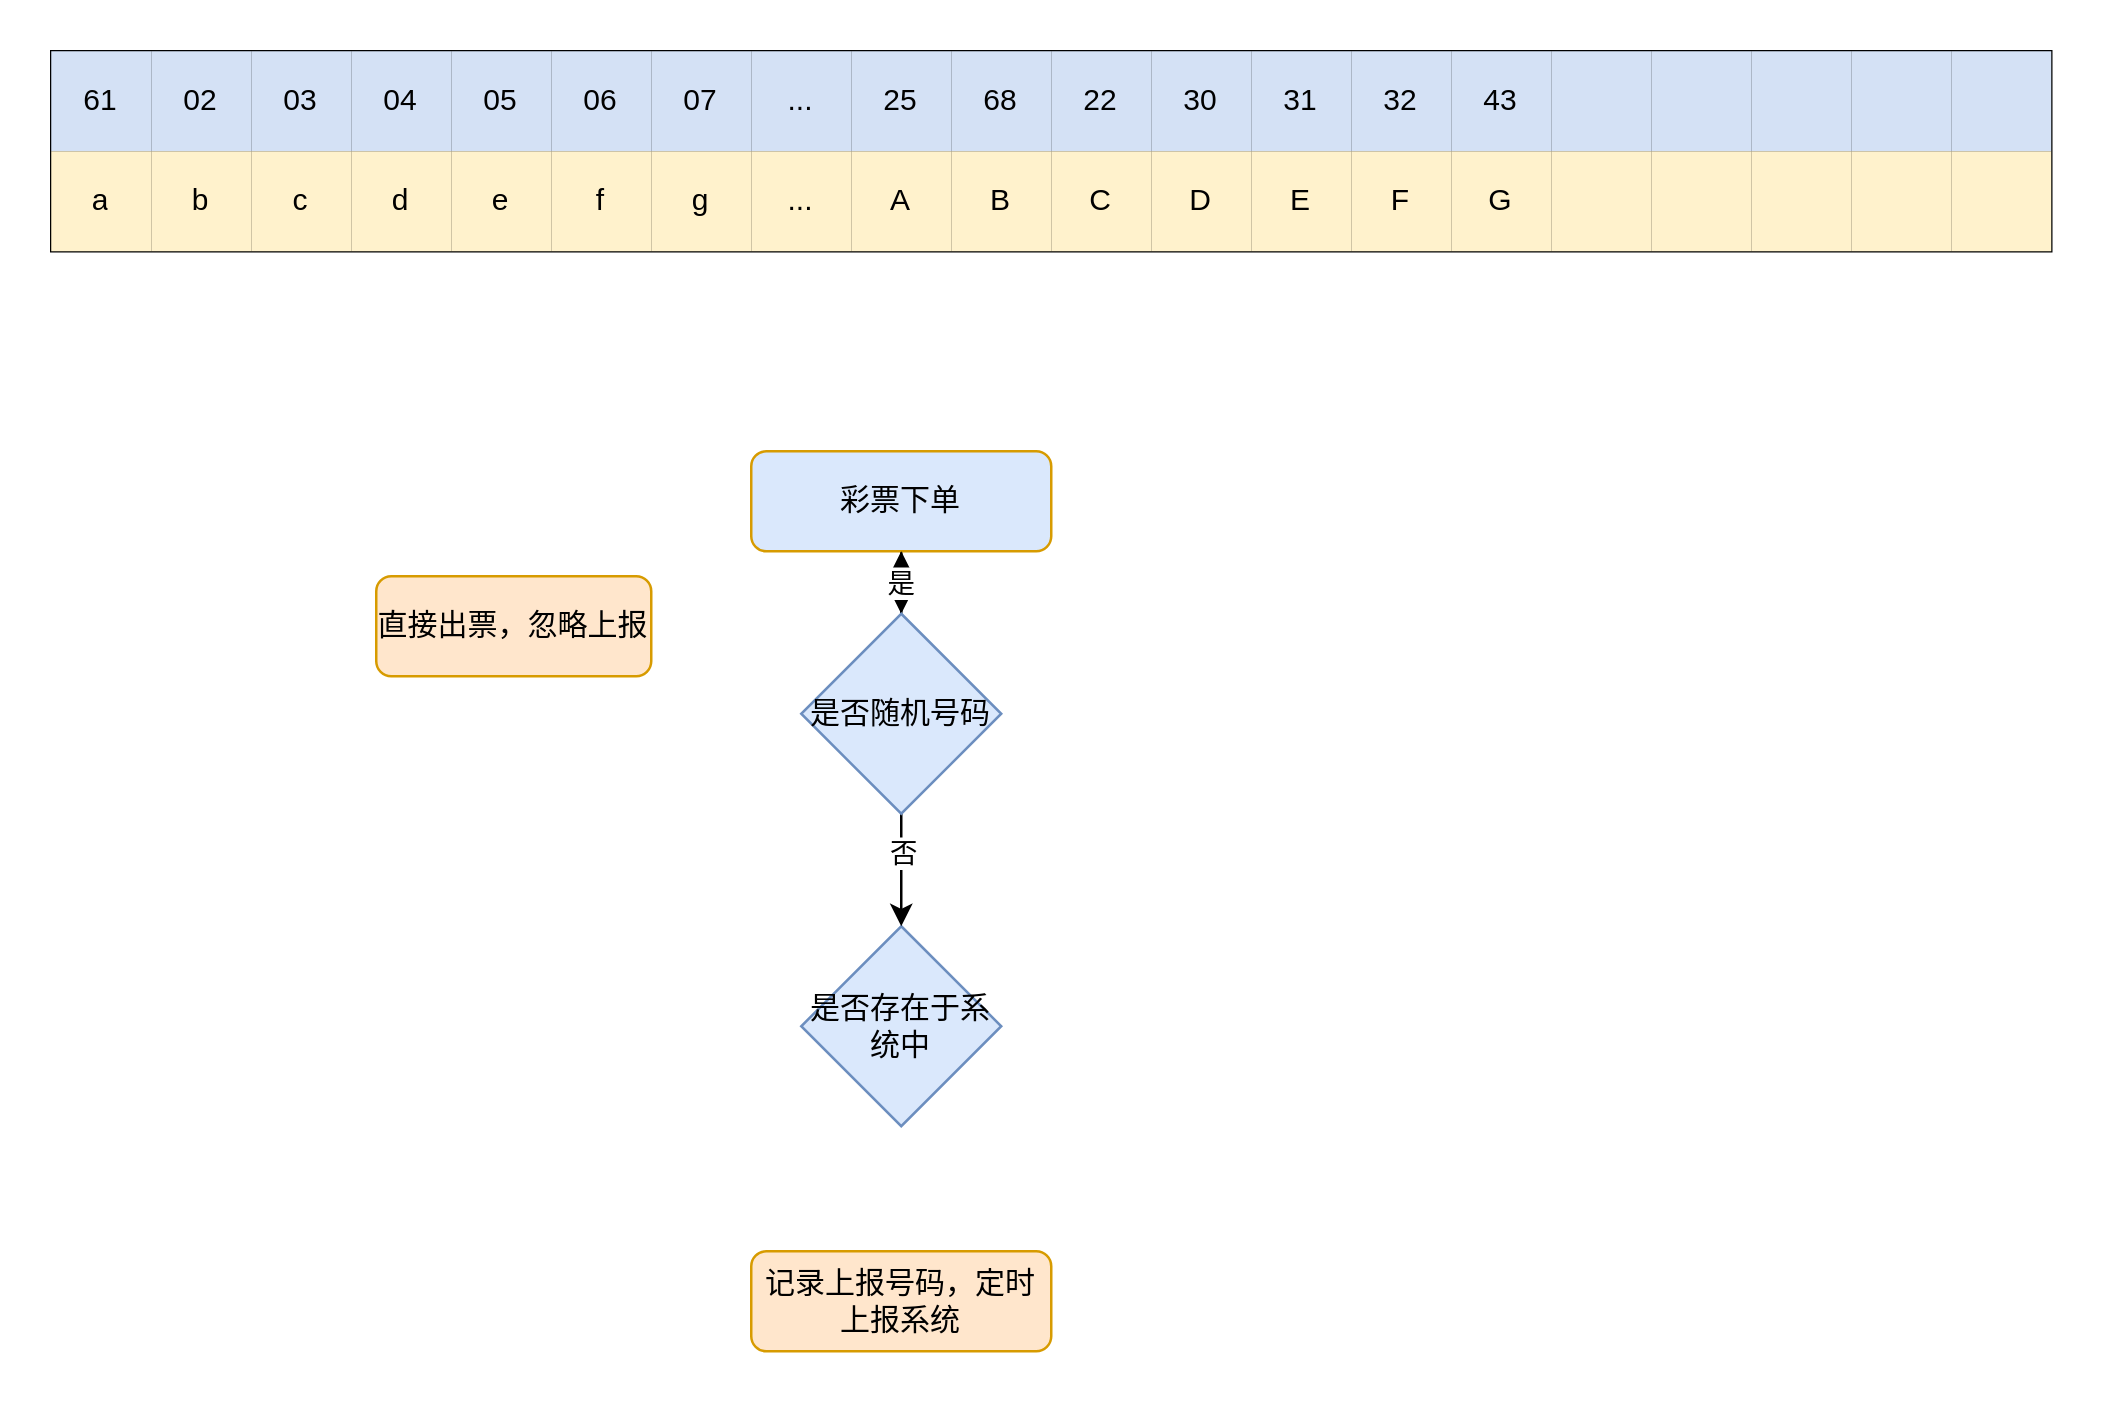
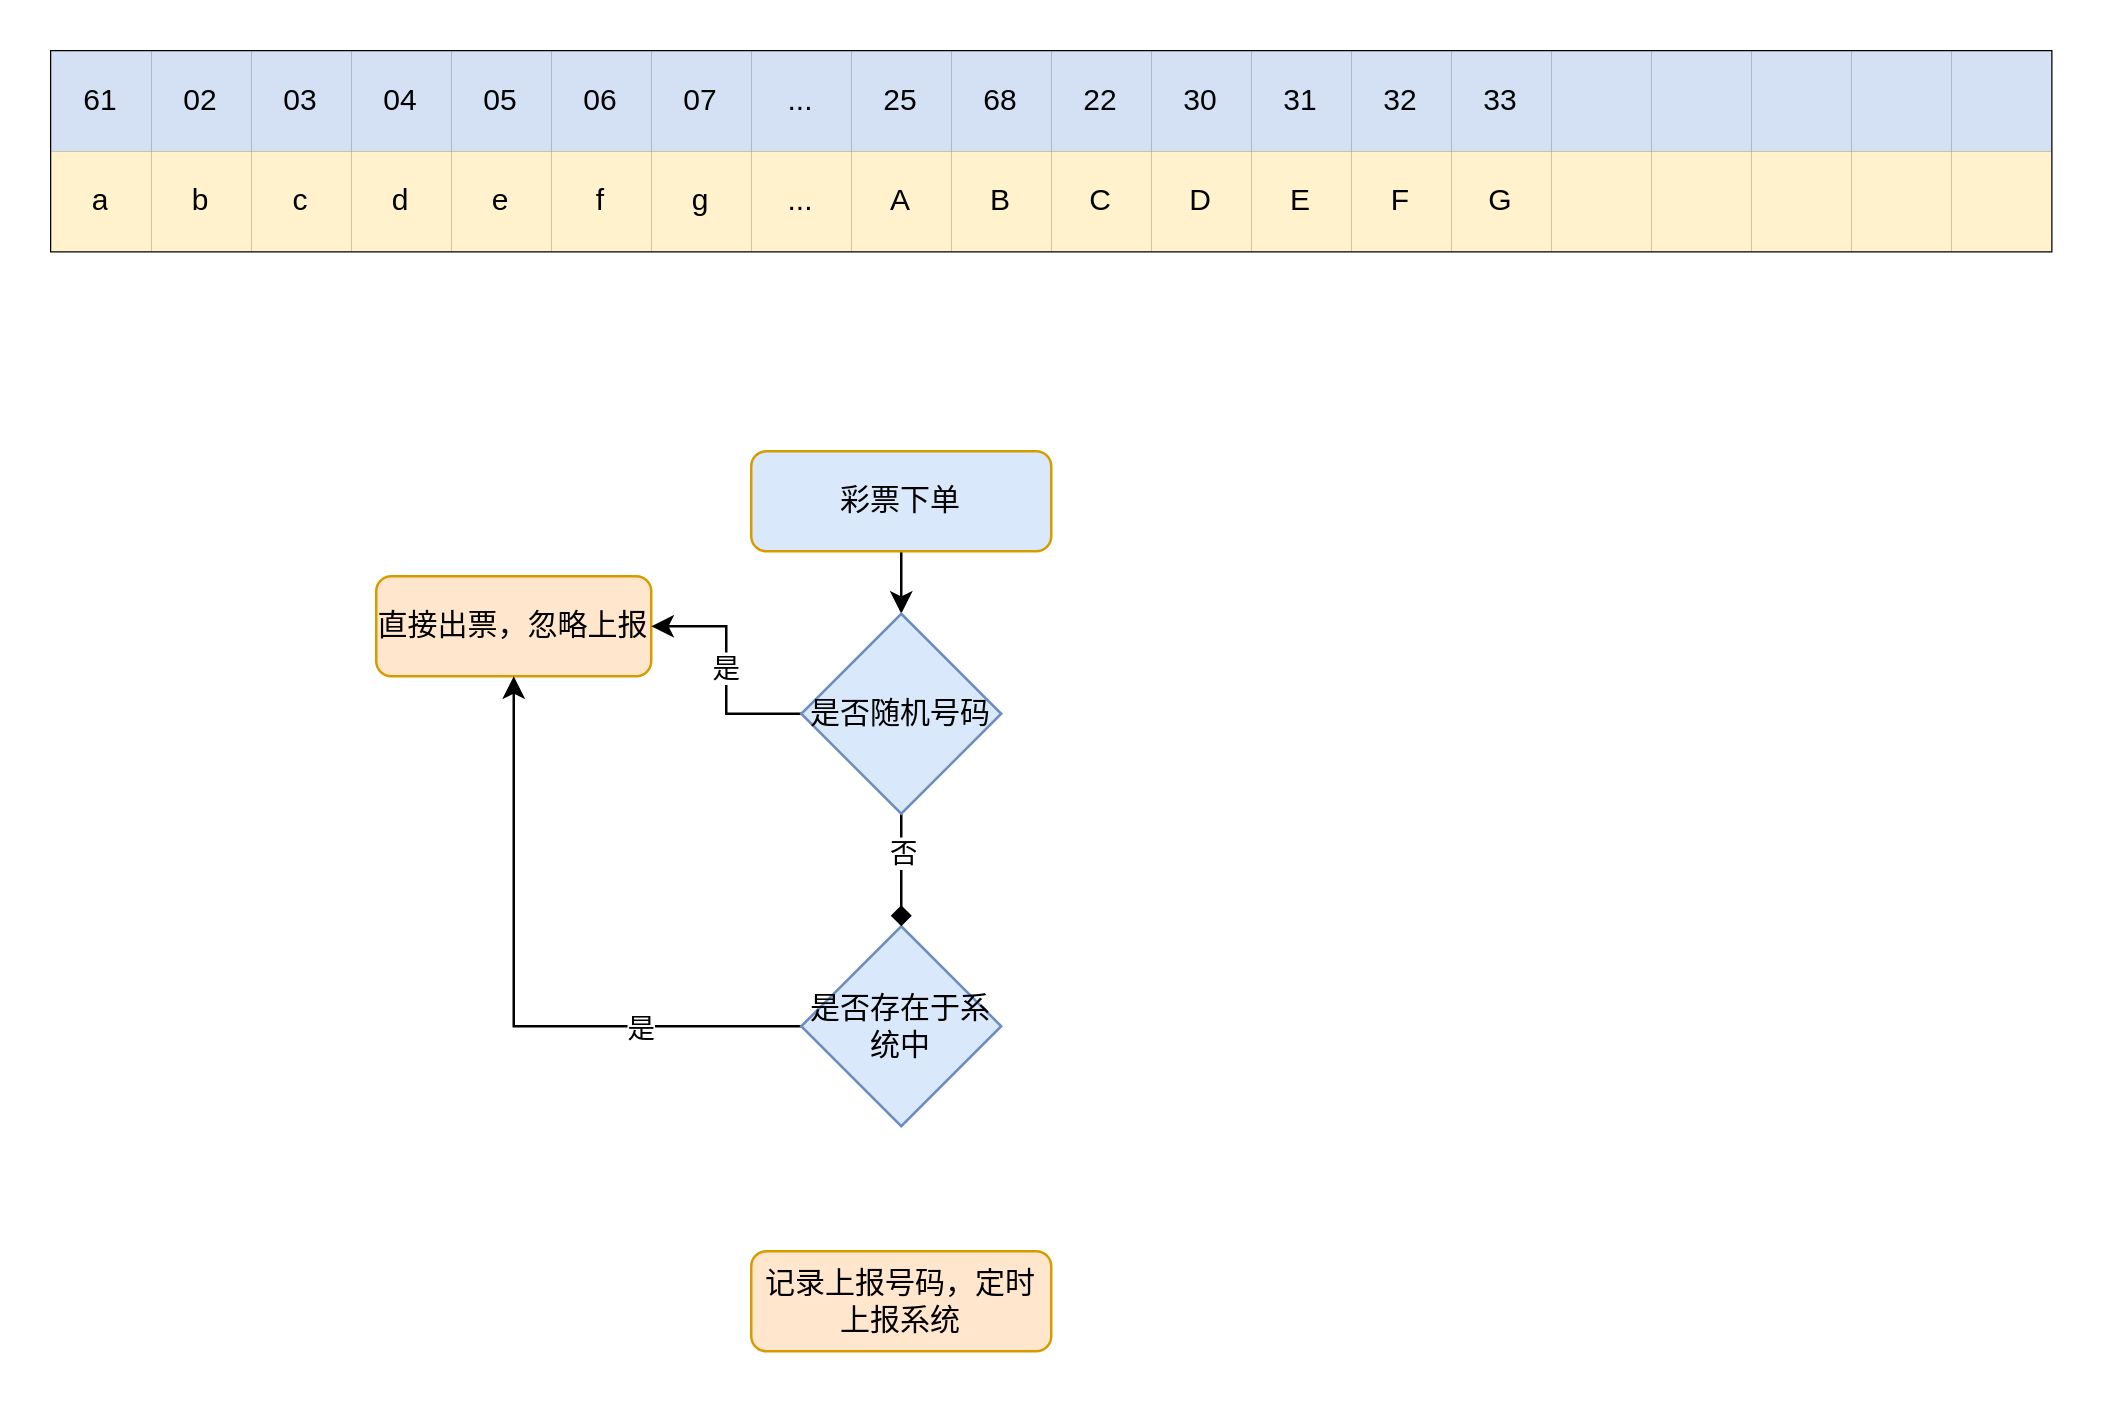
node "43": label "43" -> "33"
edge "是否随机号码" -> "彩票下单": now "是否随机号码" -> "直接出票，忽略上报"
edge "是否随机号码" -> "是否存在于系统中": arrowhead classic -> diamond
edge "是否存在于系统中" -> "直接出票，忽略上报": added, label "是"
